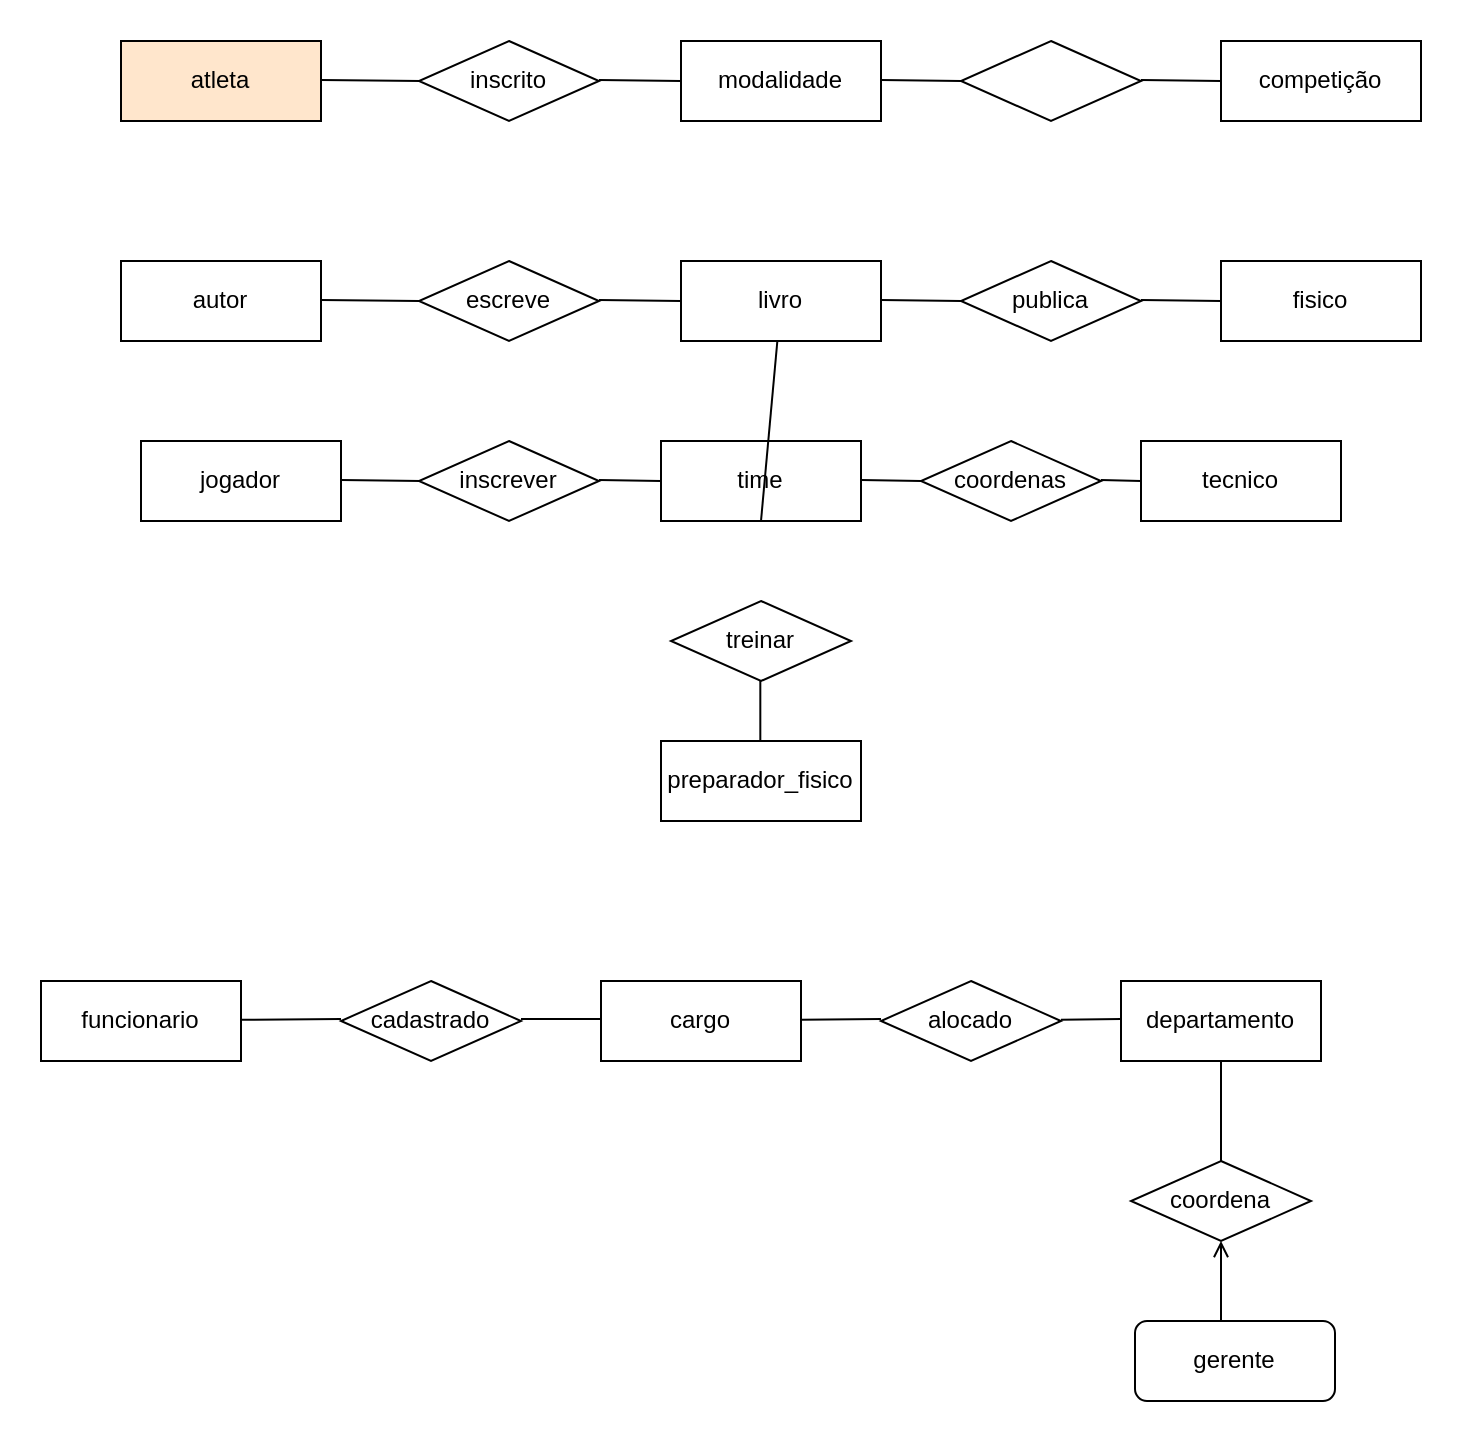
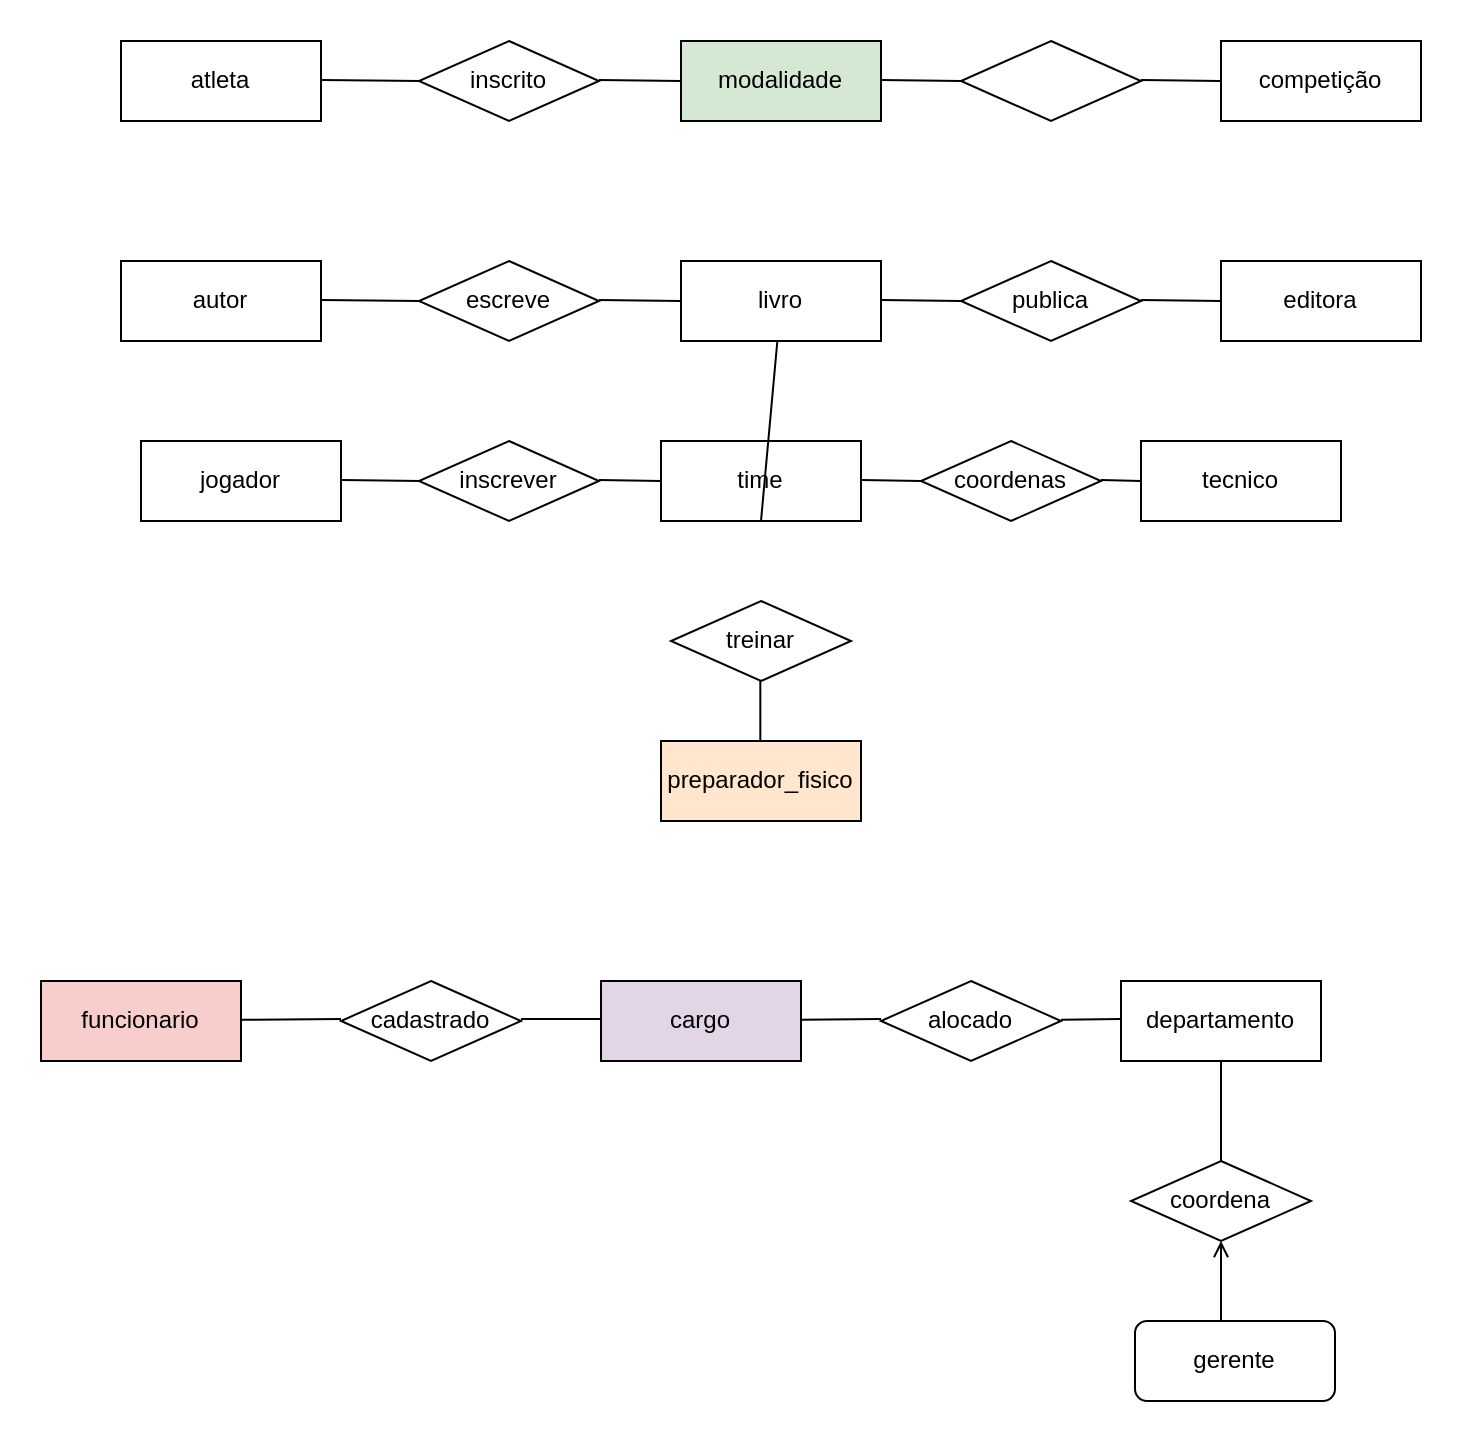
node "atleta": fillcolor #ffe6cc -> #ffffff
node "modalidade": fillcolor #ffffff -> #d5e8d4
node "fisico": label "fisico" -> "editora"
node "preparador_fisico": fillcolor #ffffff -> #ffe6cc
node "funcionario": fillcolor #ffffff -> #f8cecc
node "cargo": fillcolor #ffffff -> #e1d5e7
